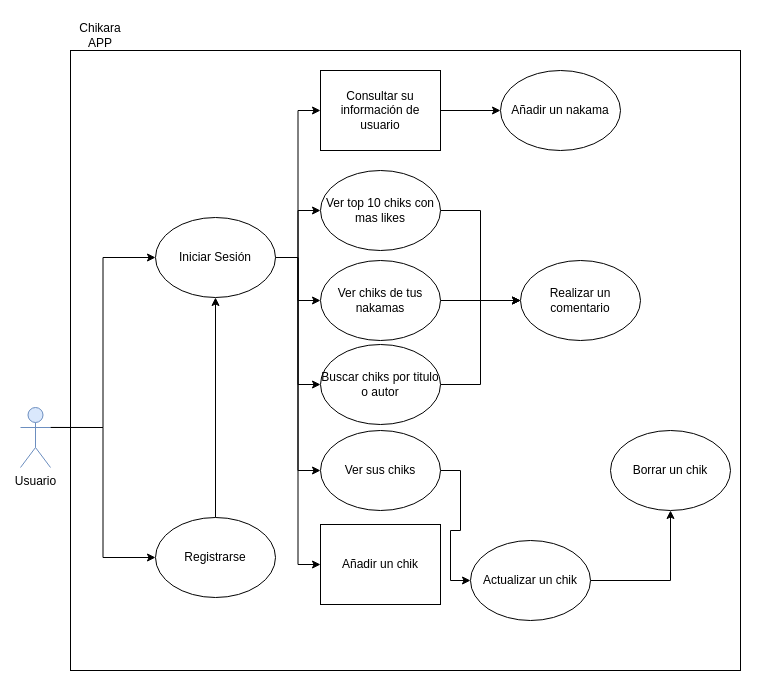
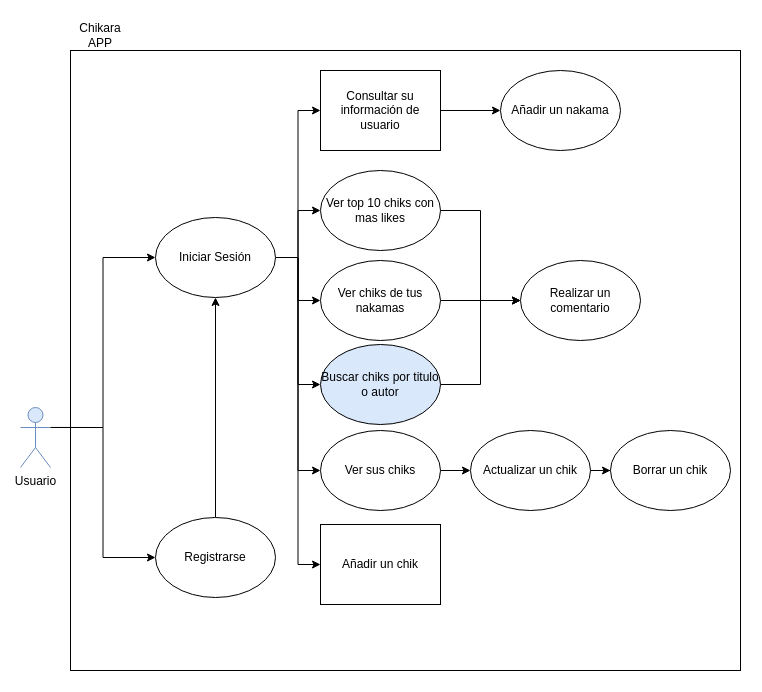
node "Buscar chiks por titulo o autor": fillcolor #ffffff -> #dae8fc
node "Actualizar un chik": moved (531, 581) -> (531, 471)
